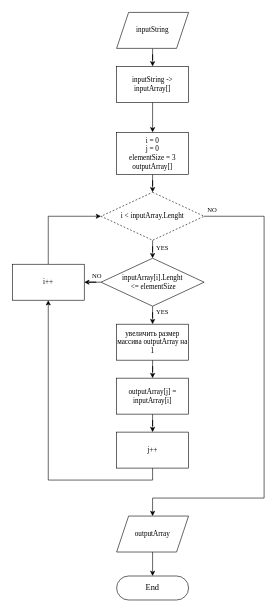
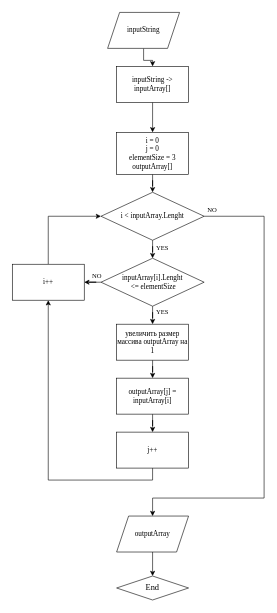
node "inputString": moved (153, 30) -> (144, 30)
node "i < inputArray.Lenght": style dashed -> solid
node "End": shape rounded rectangle -> diamond
